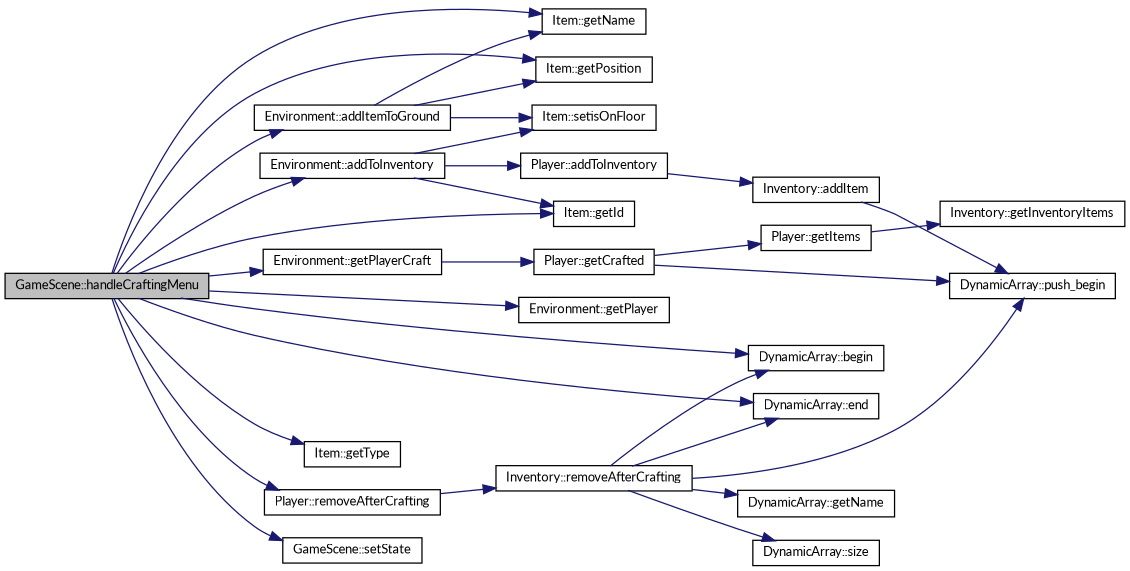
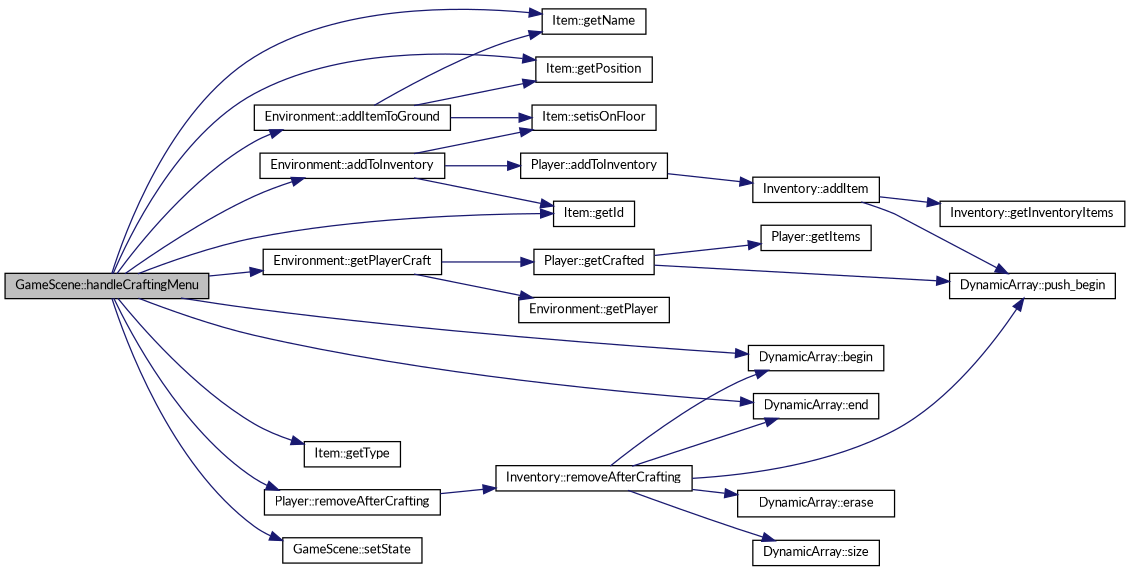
edge "Player::getItems" -> "Inventory::getInventoryItems": now "Inventory::addItem" -> "Inventory::getInventoryItems"
edge "GameScene::handleCraftingMenu" -> "Environment::getPlayer": now "Environment::getPlayerCraft" -> "Environment::getPlayer"
node "DynamicArray::getName": label "DynamicArray::getName" -> "DynamicArray::erase"
